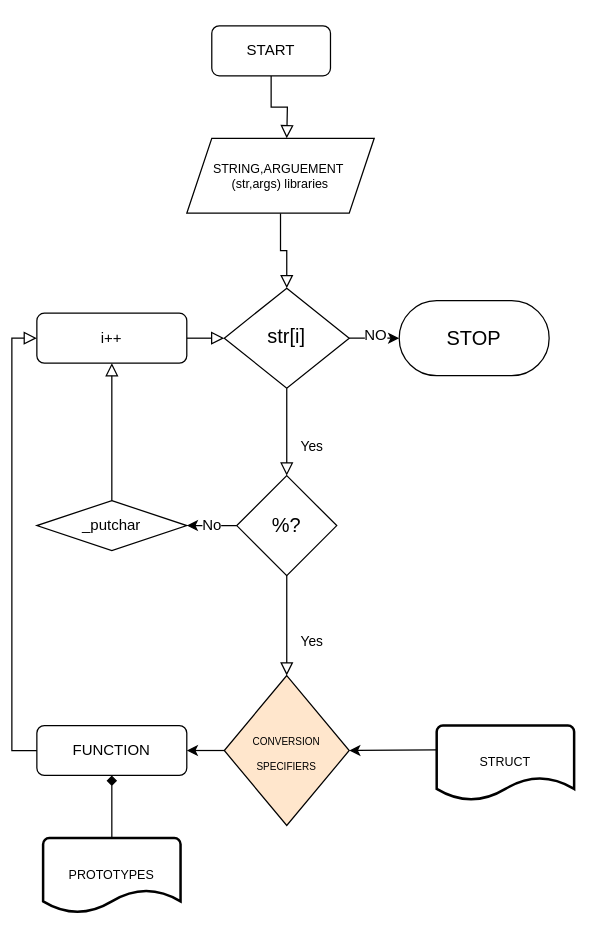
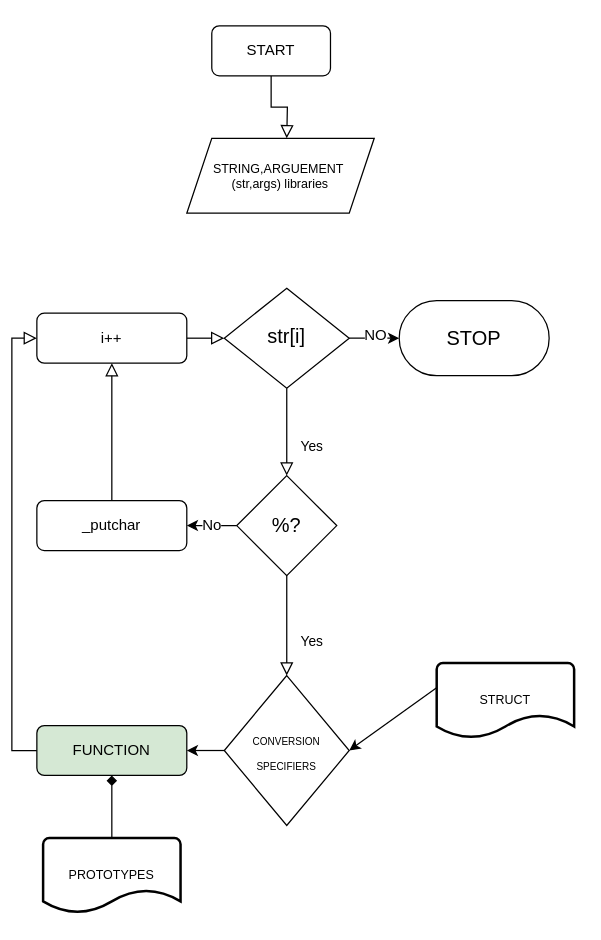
edge "STRING,ARGUEMENT (str,args) libraries" -> "str[i]": removed
node "_putchar": shape diamond -> rounded rectangle
node "FUNCTION": fillcolor #ffffff -> #d5e8d4
node "CONVERSION SPECIFIERS": fillcolor #ffe6cc -> #ffffff
node "STRUCT": moved (506, 763) -> (506, 701)
